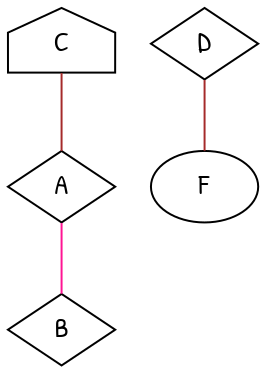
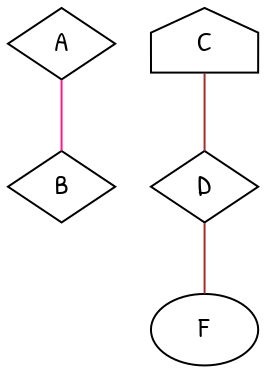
edge "C" -- "A": now "C" -- "D"
